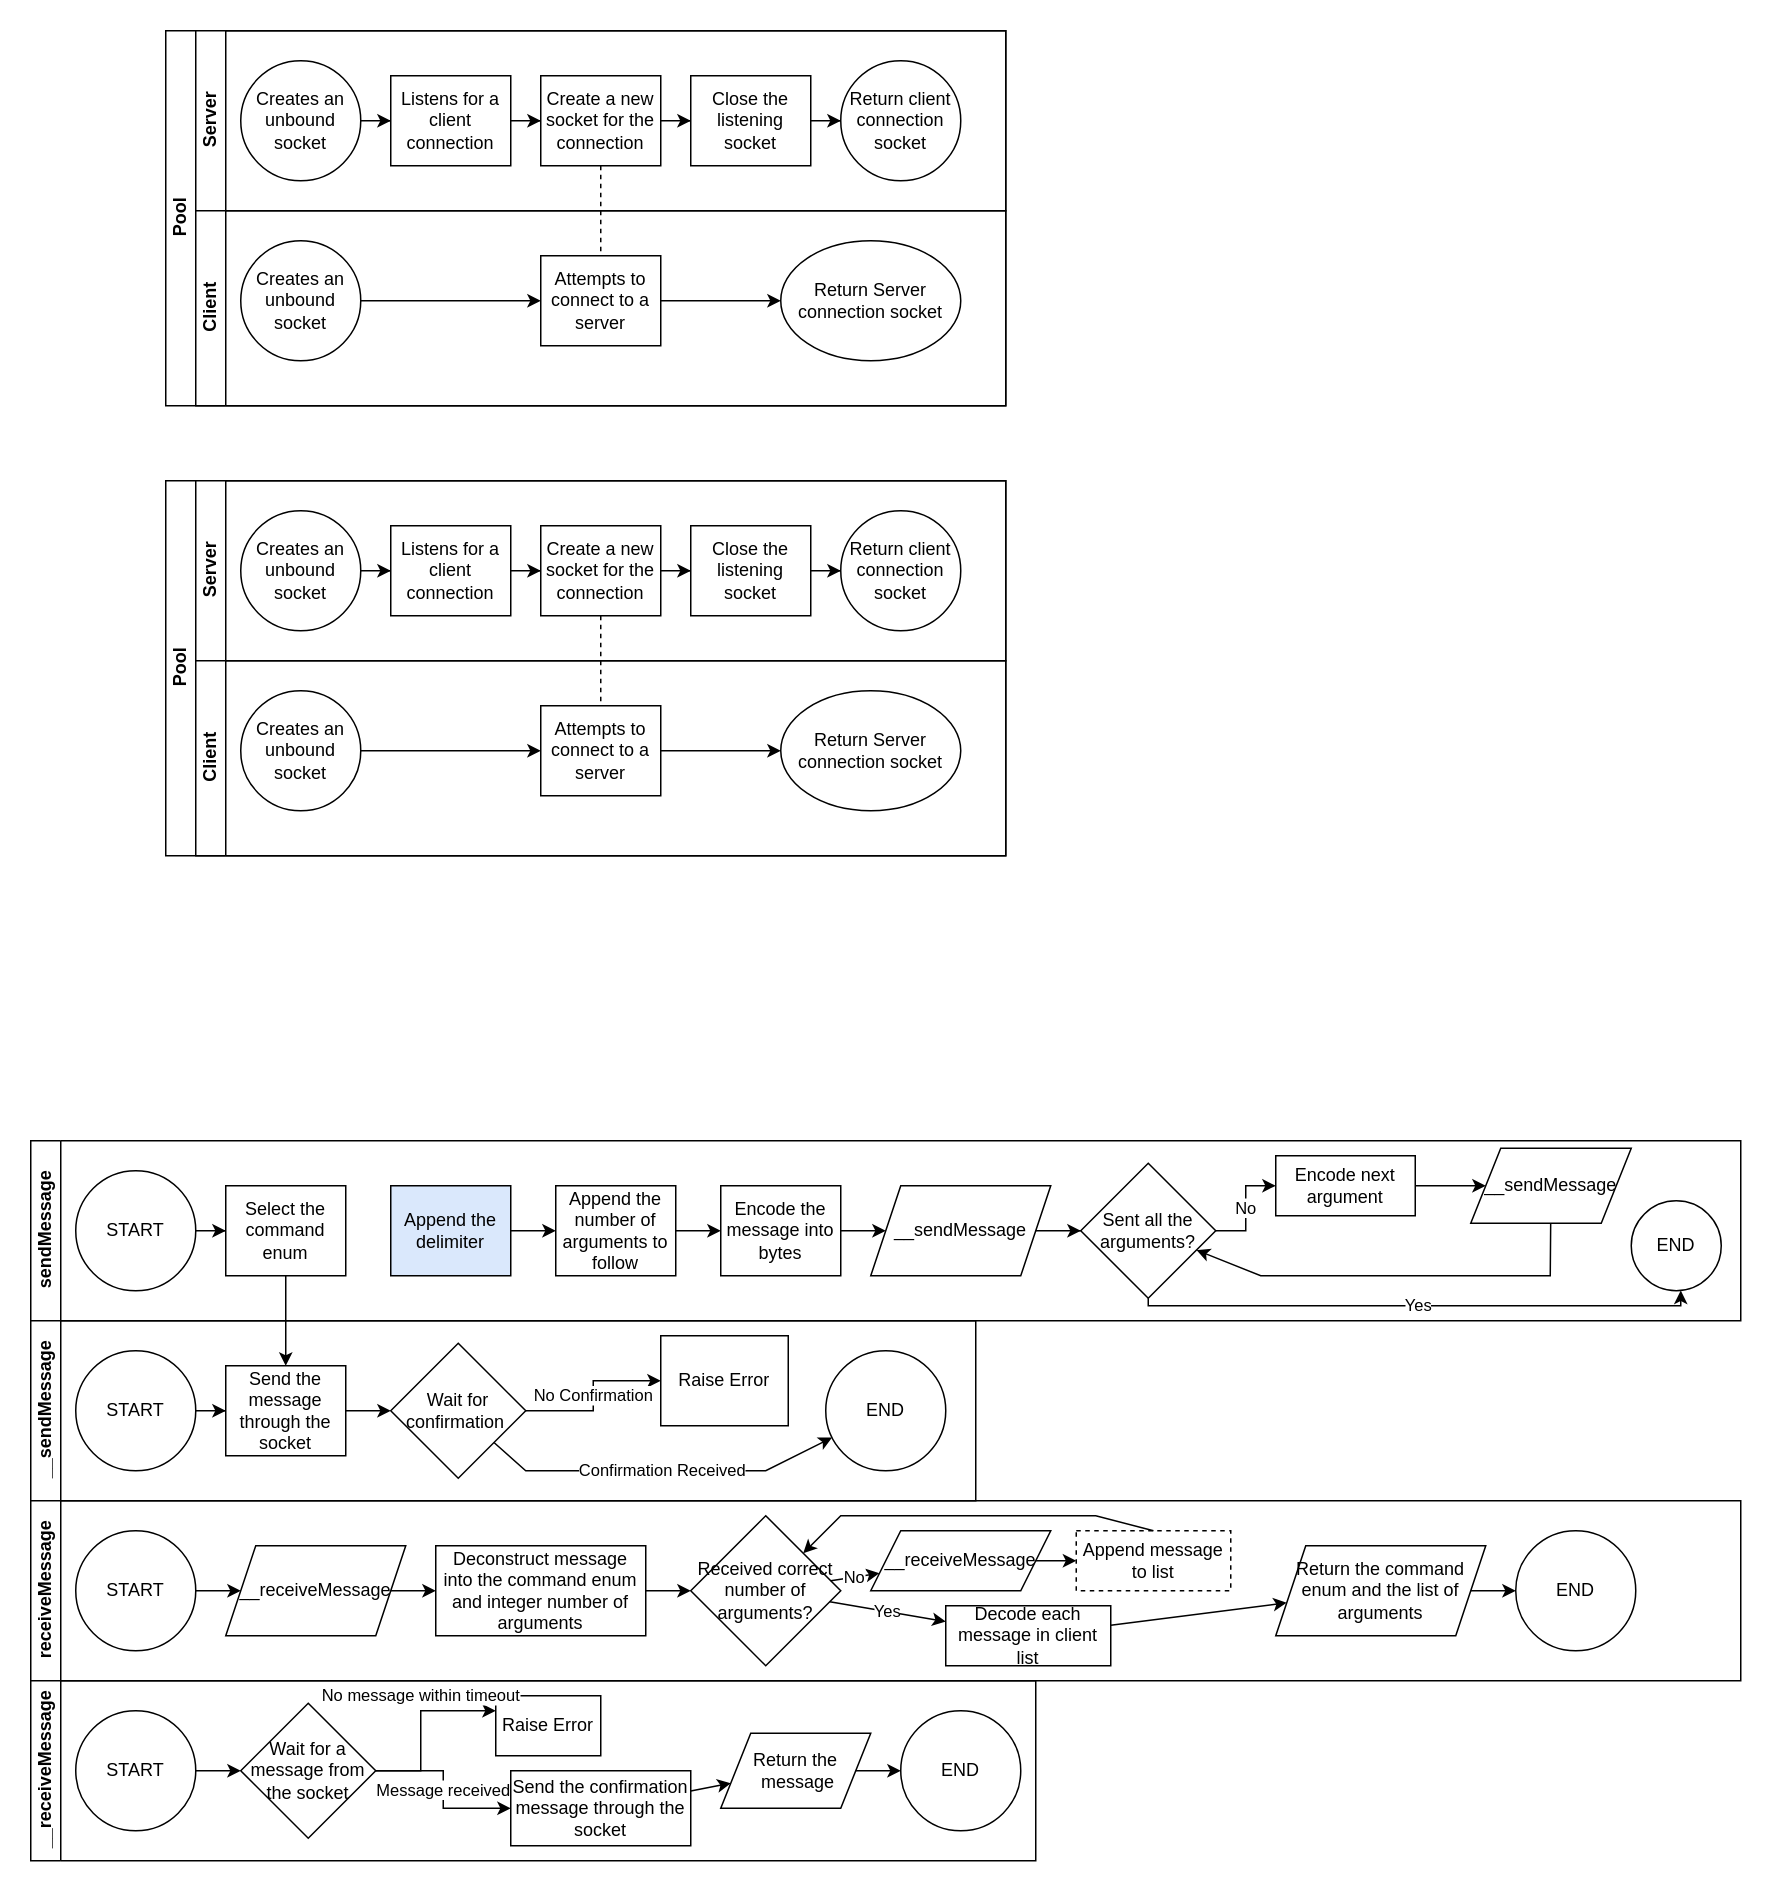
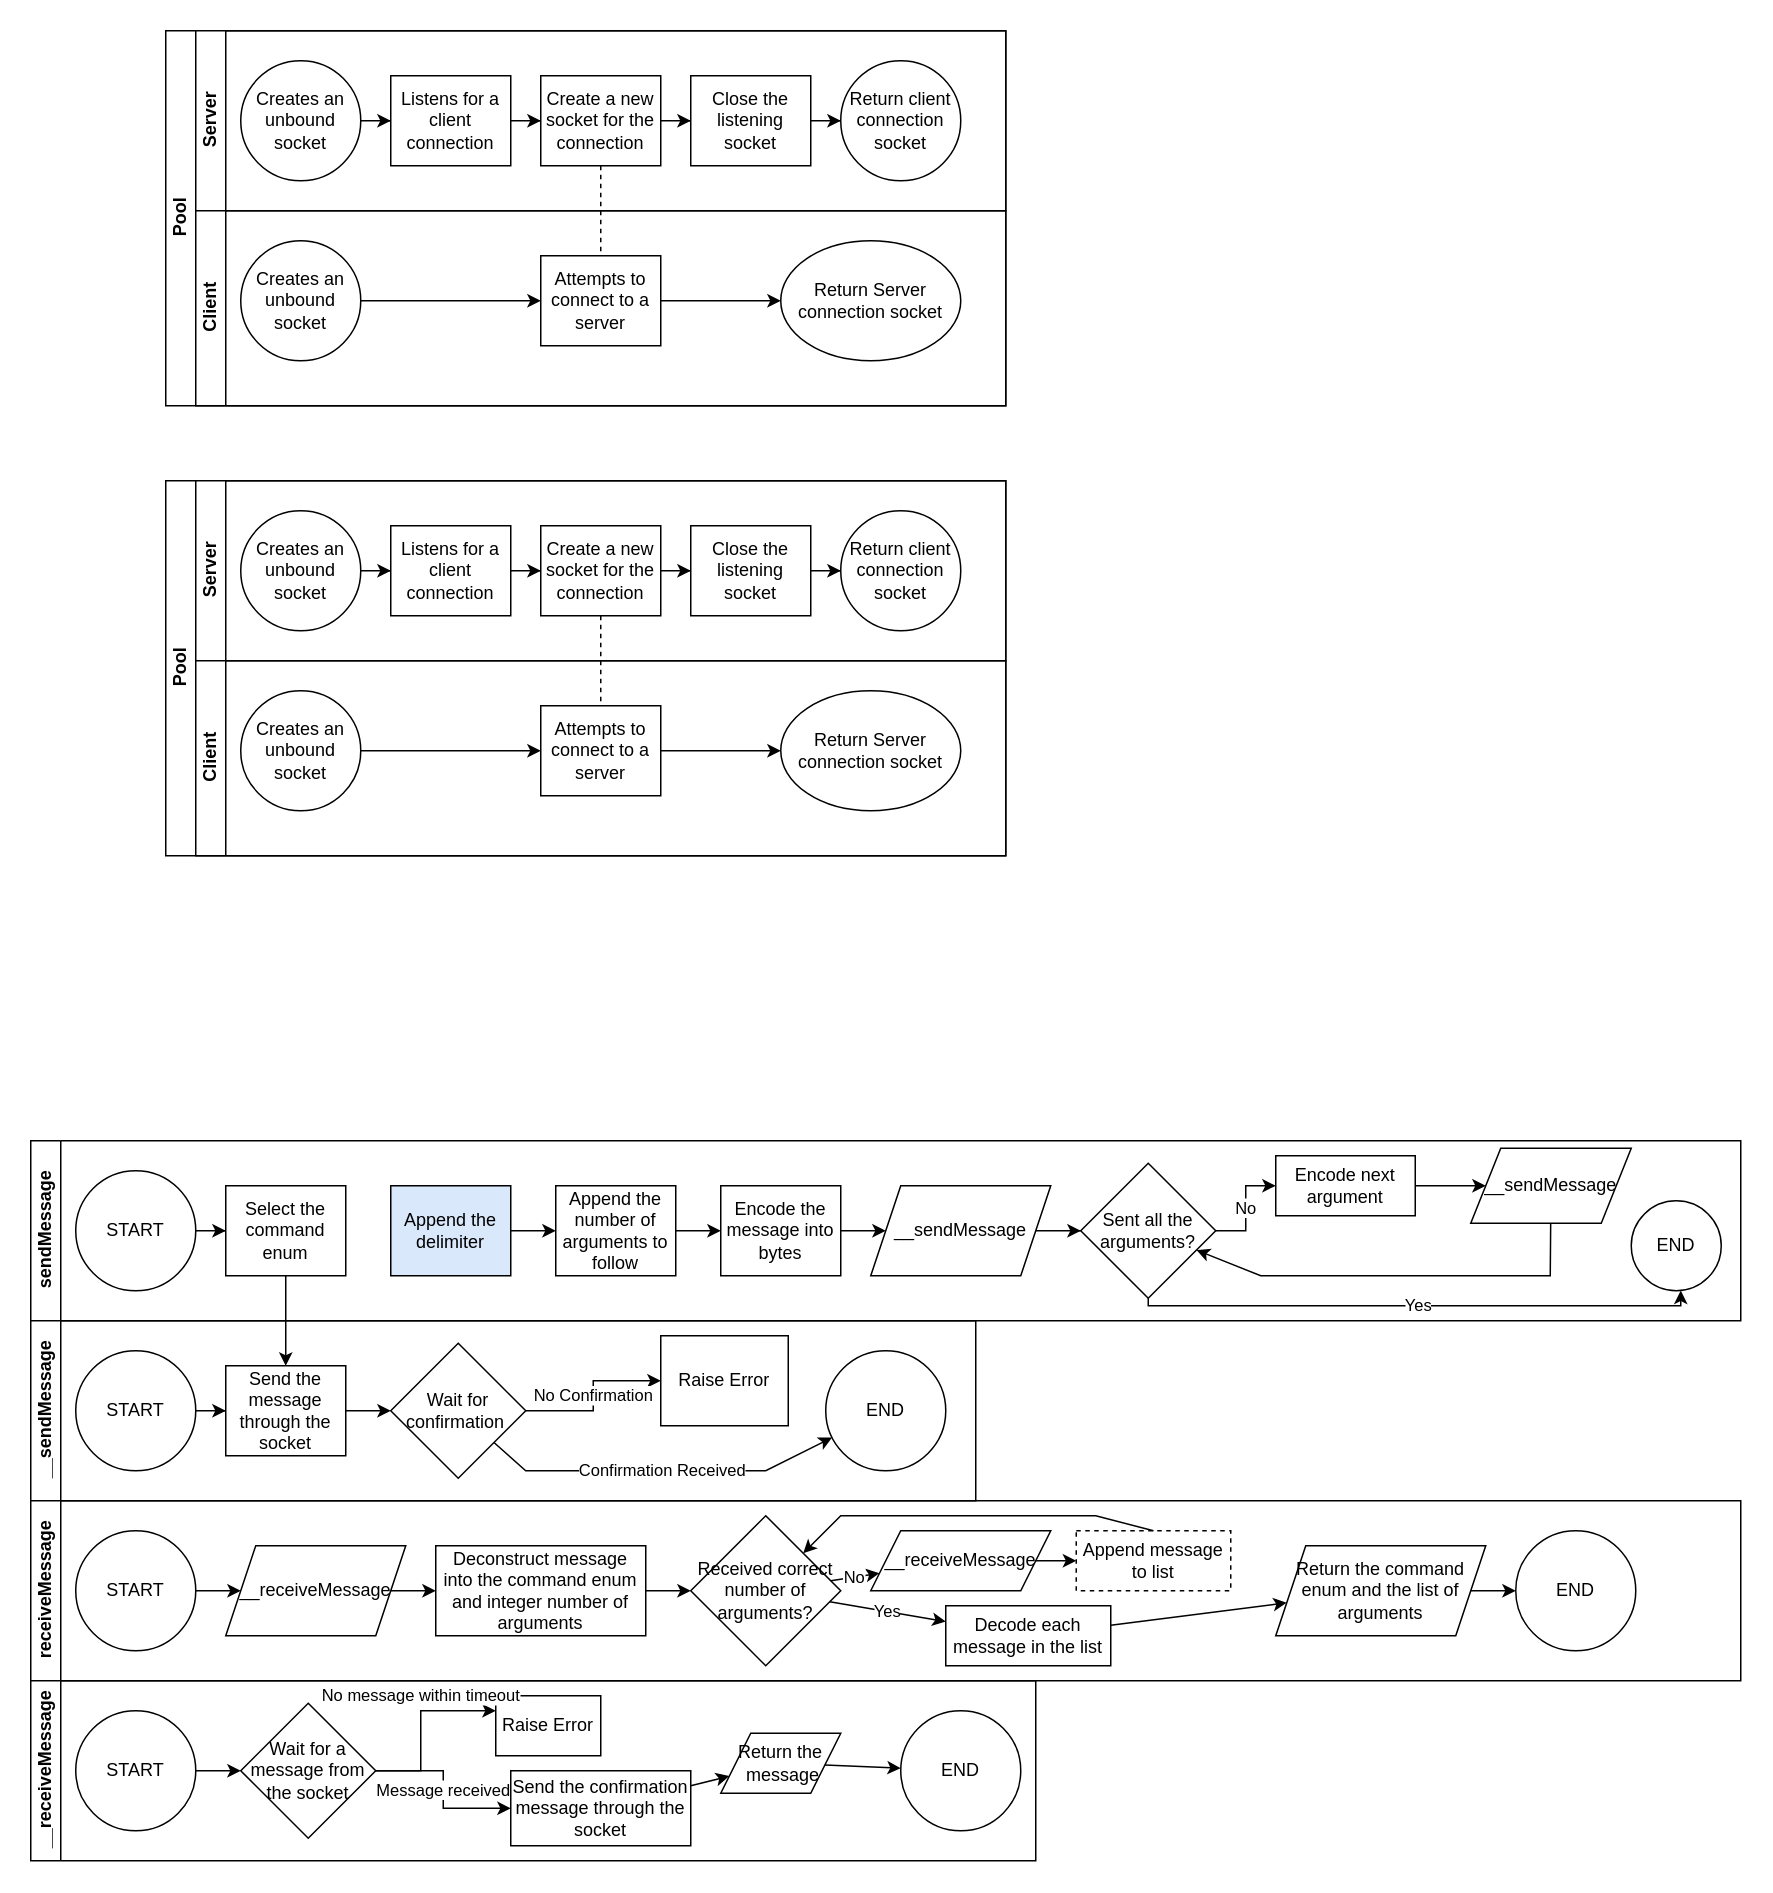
node "Decode each message in client list": label "Decode each message in client list" -> "Decode each message in the list"
node "Return the message": size 150x75 -> 120x60
